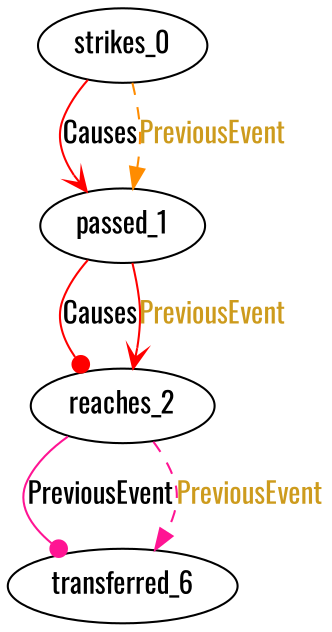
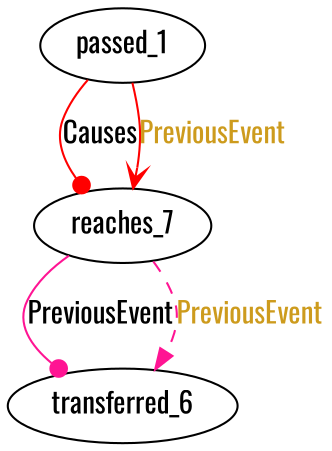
node "strikes_0": removed
node "reaches_2": label "reaches_2" -> "reaches_7"
